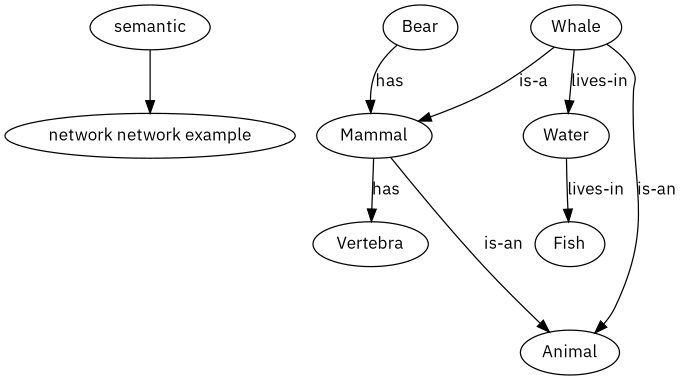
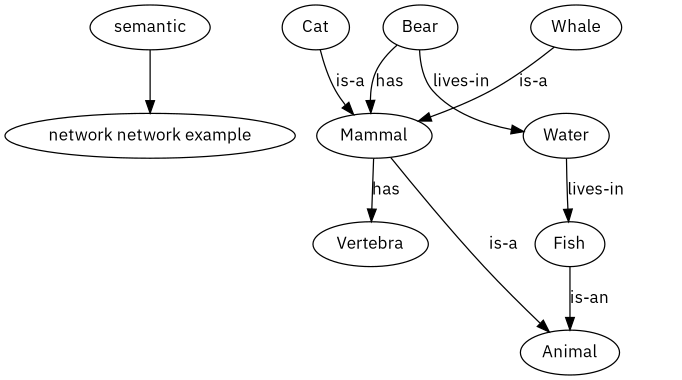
node "Cat": added
edge "Whale" -> "Water": now "Bear" -> "Water"
edge "Whale" -> "Animal": now "Fish" -> "Animal"
edge "Mammal" -> "Animal": label "is-an" -> "is-a"
